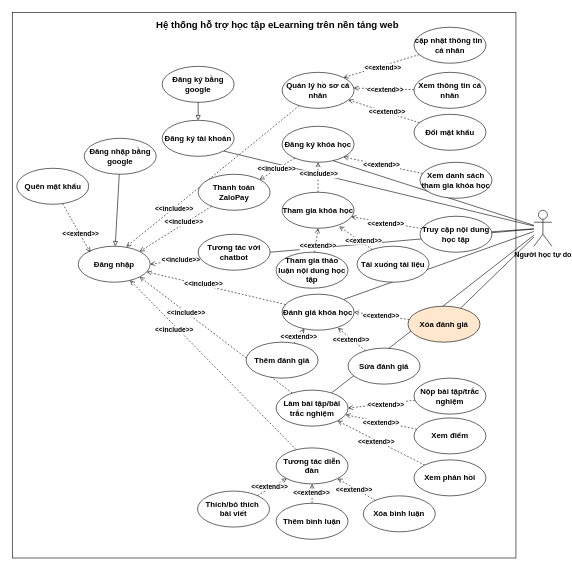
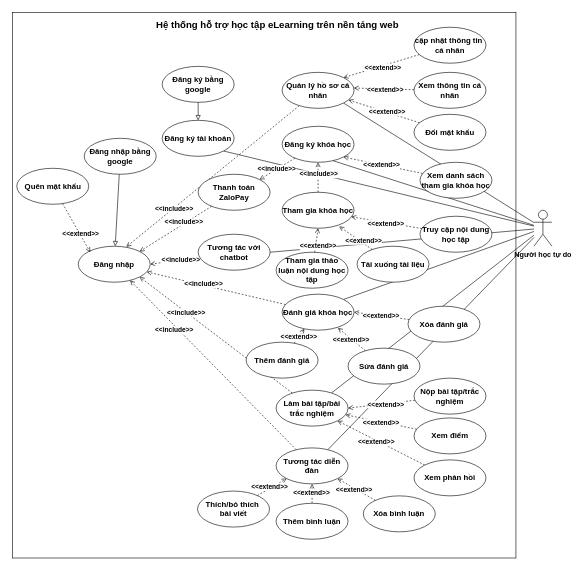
edge "Người học tự do" -- "Truy cập nội dung học tập": now "Người học tự do" -- "Tương tác diễn đàn"
edge "Người học tự do" -- "Xóa đánh giá": now "Người học tự do" -- "Quản lý hồ sơ cá nhân"
node "Xóa đánh giá": fillcolor #ffe6cc -> #ffffff
